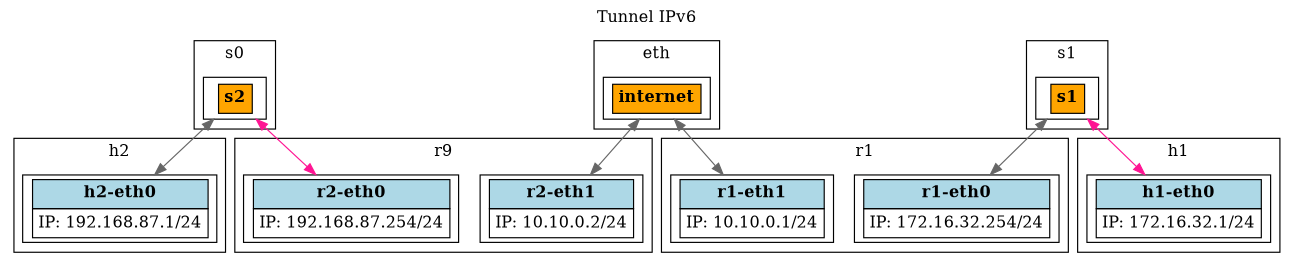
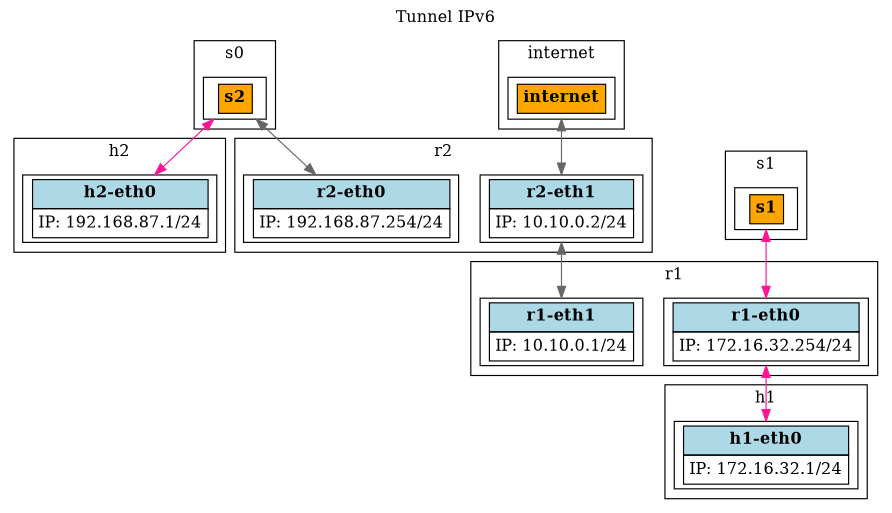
cluster "eth": label "eth" -> "internet"
edge "s2" -- "h2-eth0": color gray40 -> deeppink
edge "s2" -- "r2-eth0": color deeppink -> gray40
edge "internet" -- "r1-eth1": now "r2-eth1" -- "r1-eth1"
edge "s1" -- "r1-eth0": color gray40 -> deeppink
edge "s1" -- "h1-eth0": now "r1-eth0" -- "h1-eth0"
cluster "r9": label "r9" -> "r2"
